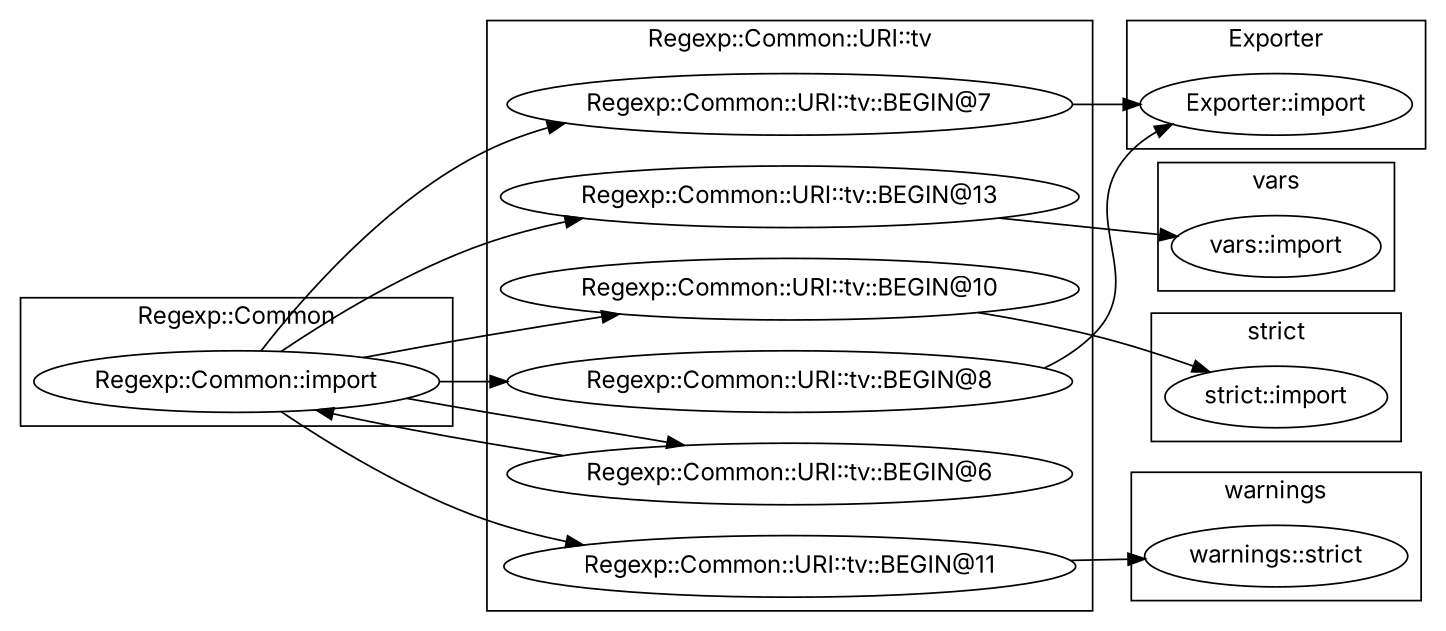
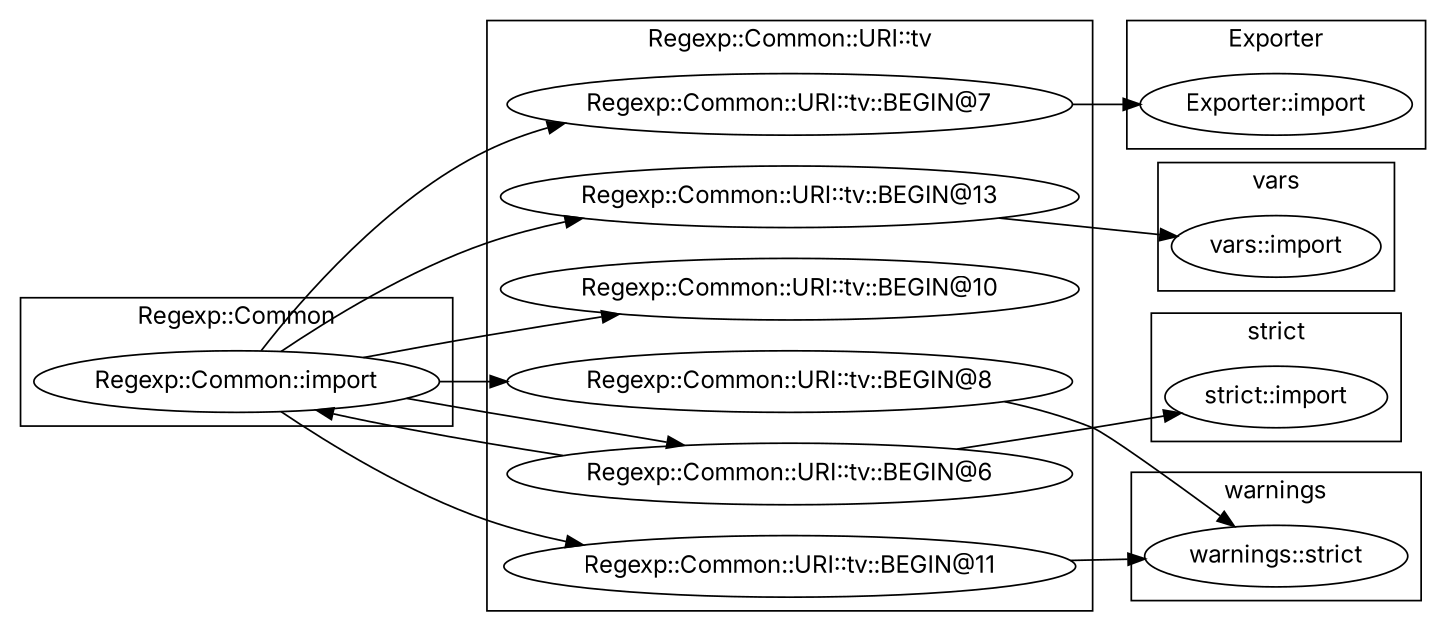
edge "Regexp::Common::URI::tv::BEGIN@8" -> "Exporter::import": now "Regexp::Common::URI::tv::BEGIN@8" -> "warnings::strict"
edge "Regexp::Common::URI::tv::BEGIN@10" -> "strict::import": now "Regexp::Common::URI::tv::BEGIN@6" -> "strict::import"
